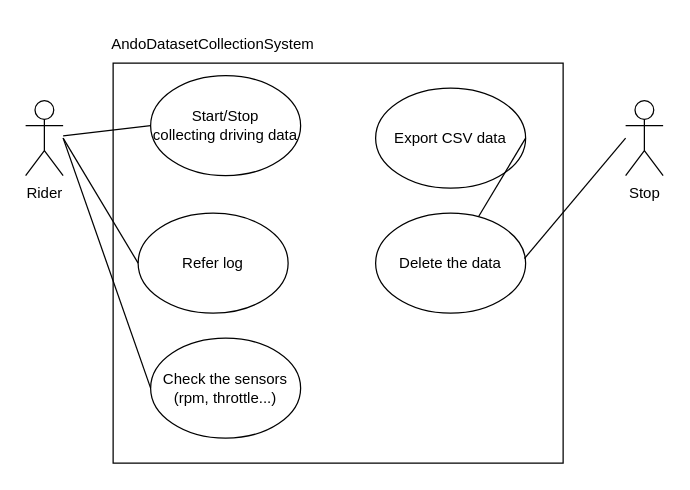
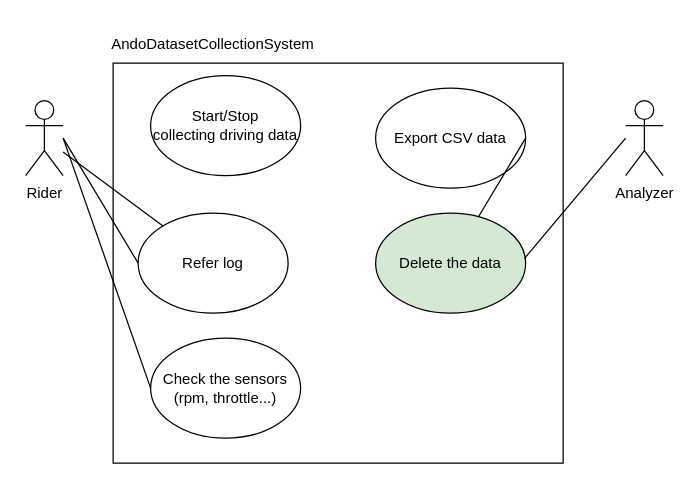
edge "Start/Stop collecting driving data" -- "Rider": now "Refer log" -- "Rider"
node "Stop": label "Stop" -> "Analyzer"
node "Delete the data": fillcolor #ffffff -> #d5e8d4
